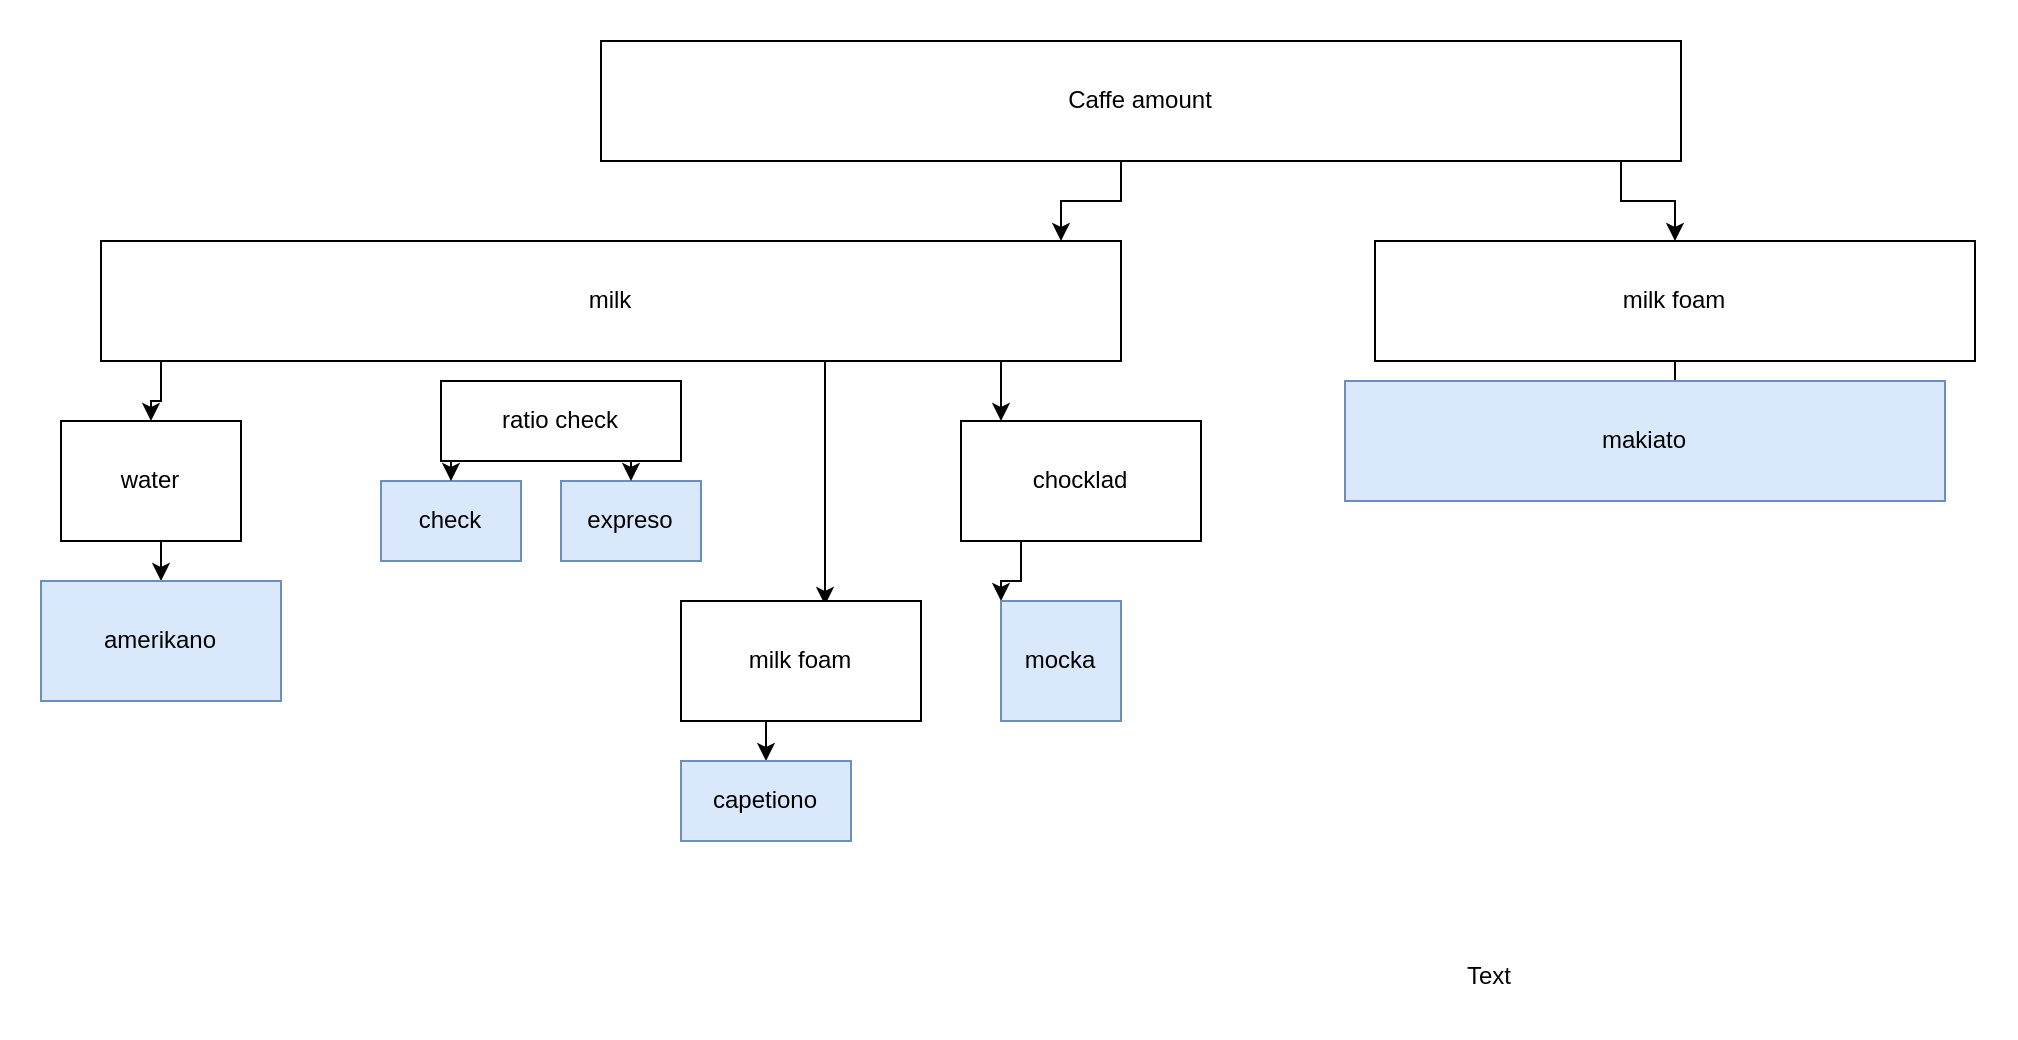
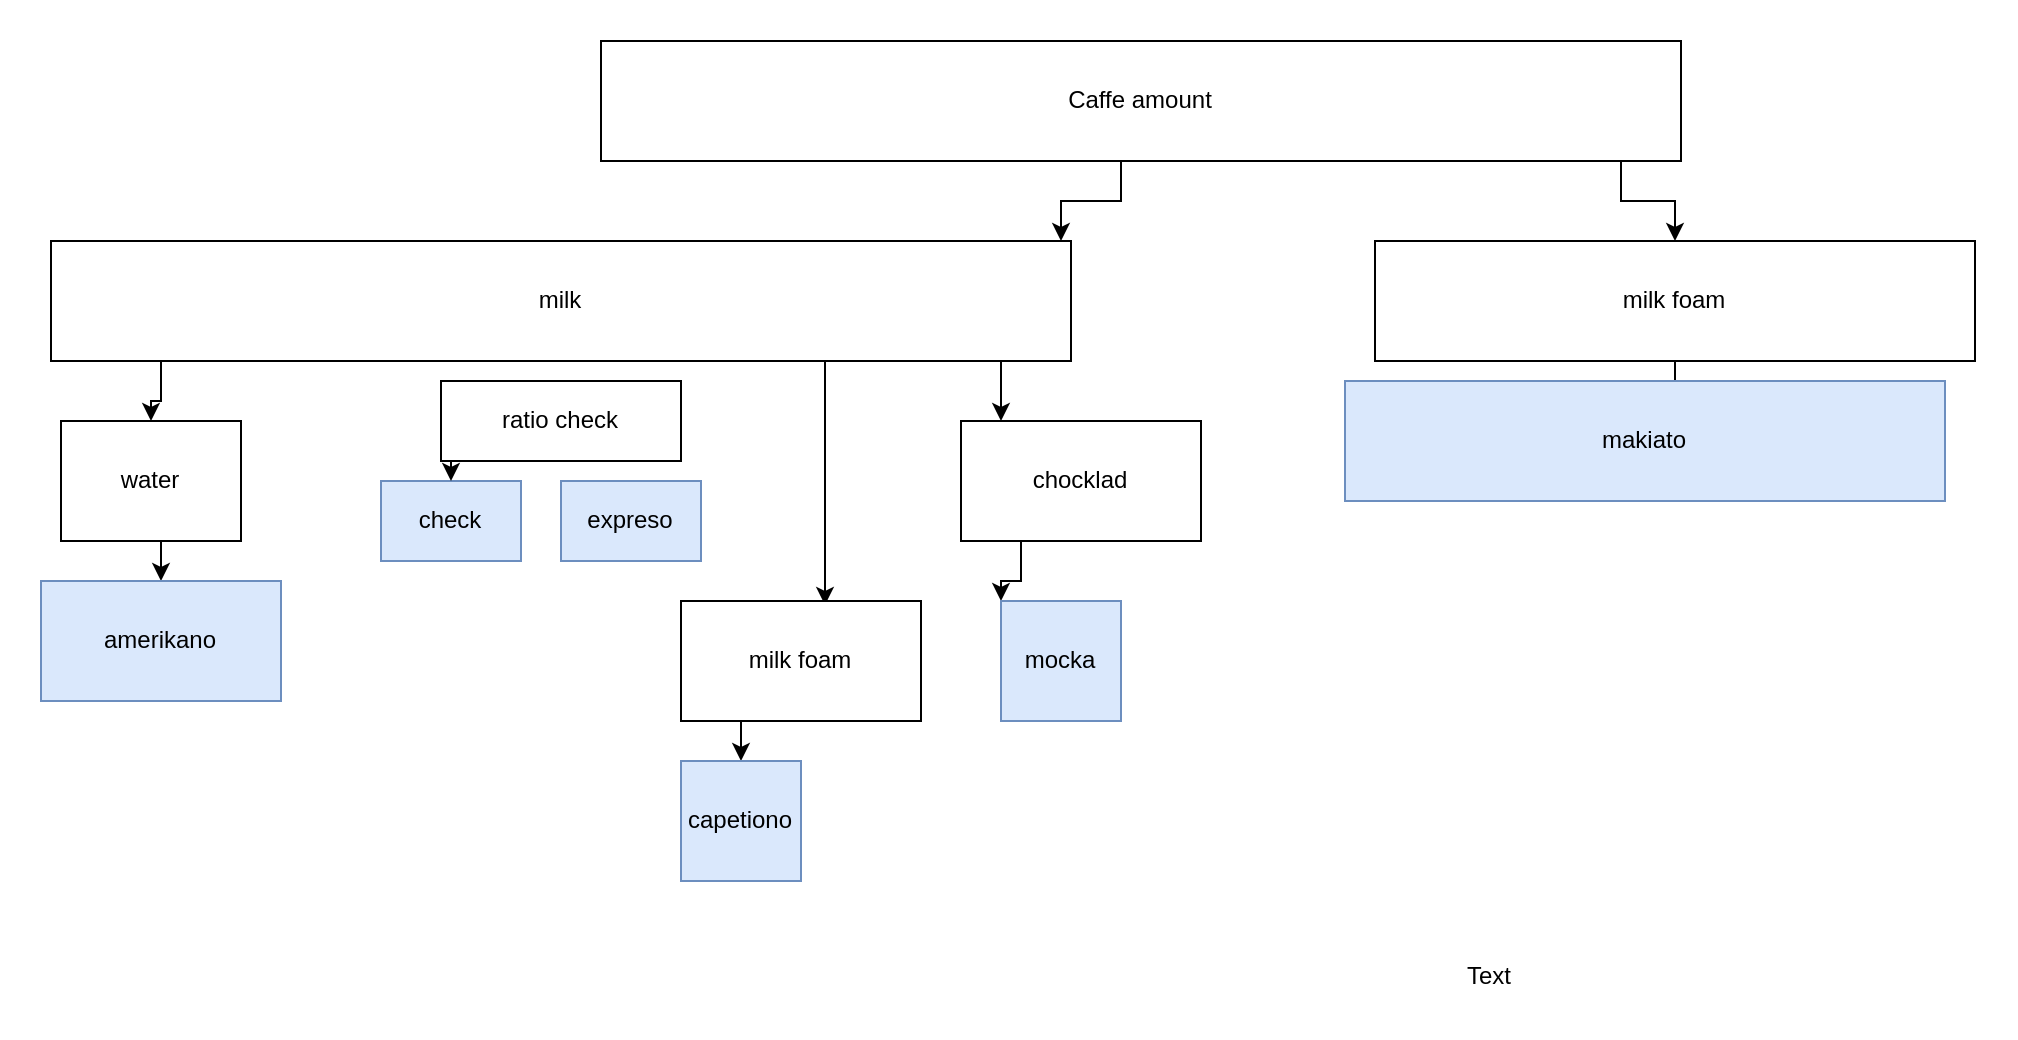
node "milk": moved (611, 301) -> (561, 301)
edge "ratio check" -> "expreso": removed
node "capetiono": size 170x80 -> 120x120
